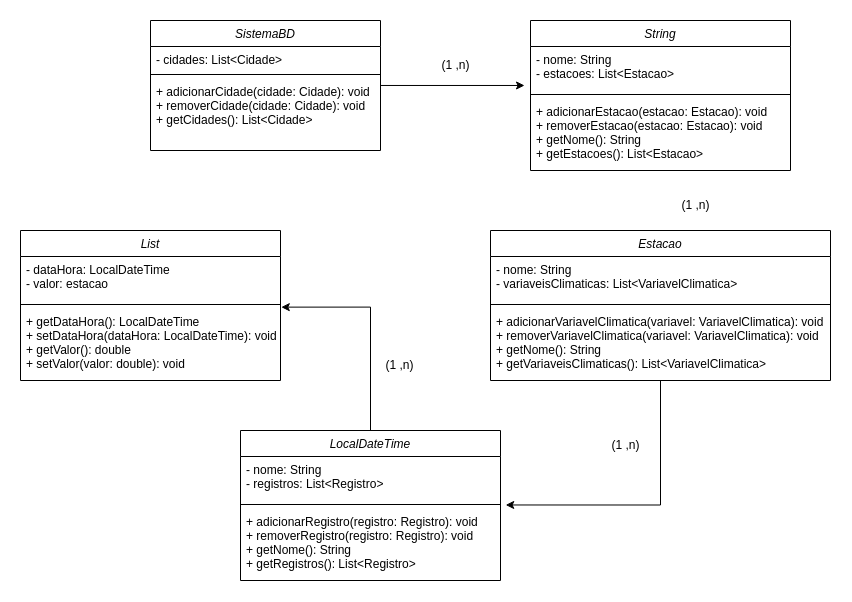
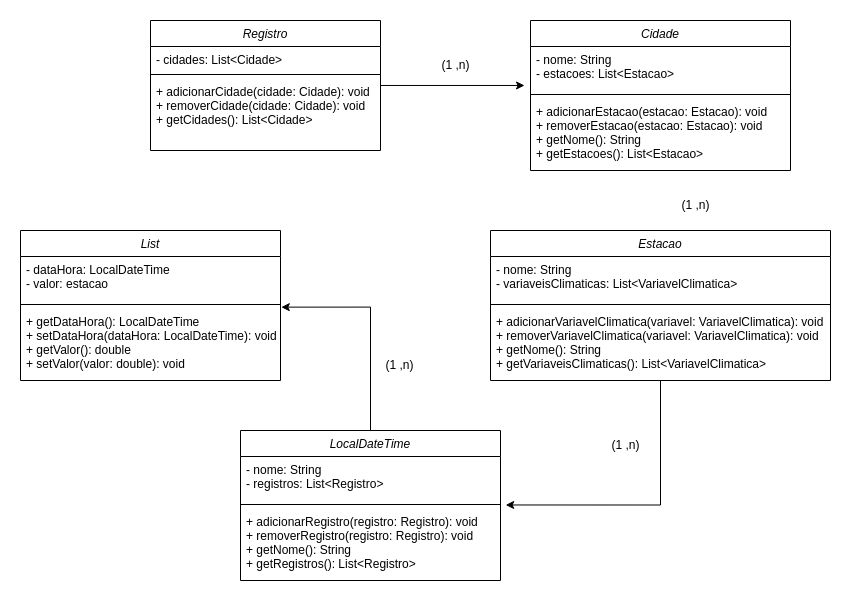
node "SistemaBD": label "SistemaBD" -> "Registro"
node "String": label "String" -> "Cidade"
